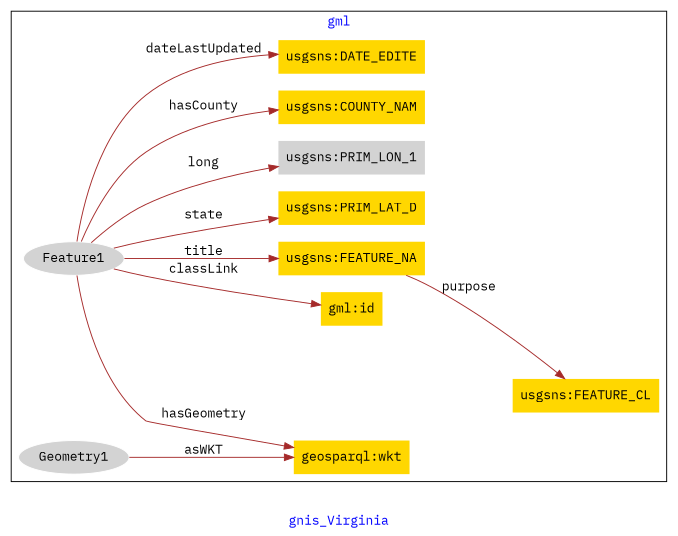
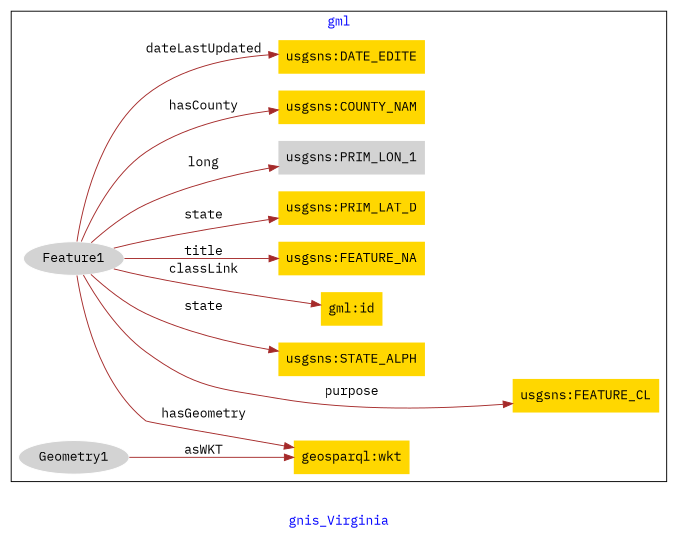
edge "usgsns:FEATURE_NA" -> "usgsns:FEATURE_CL": now "Feature1" -> "usgsns:FEATURE_CL"
node "usgsns:STATE_ALPH": added
